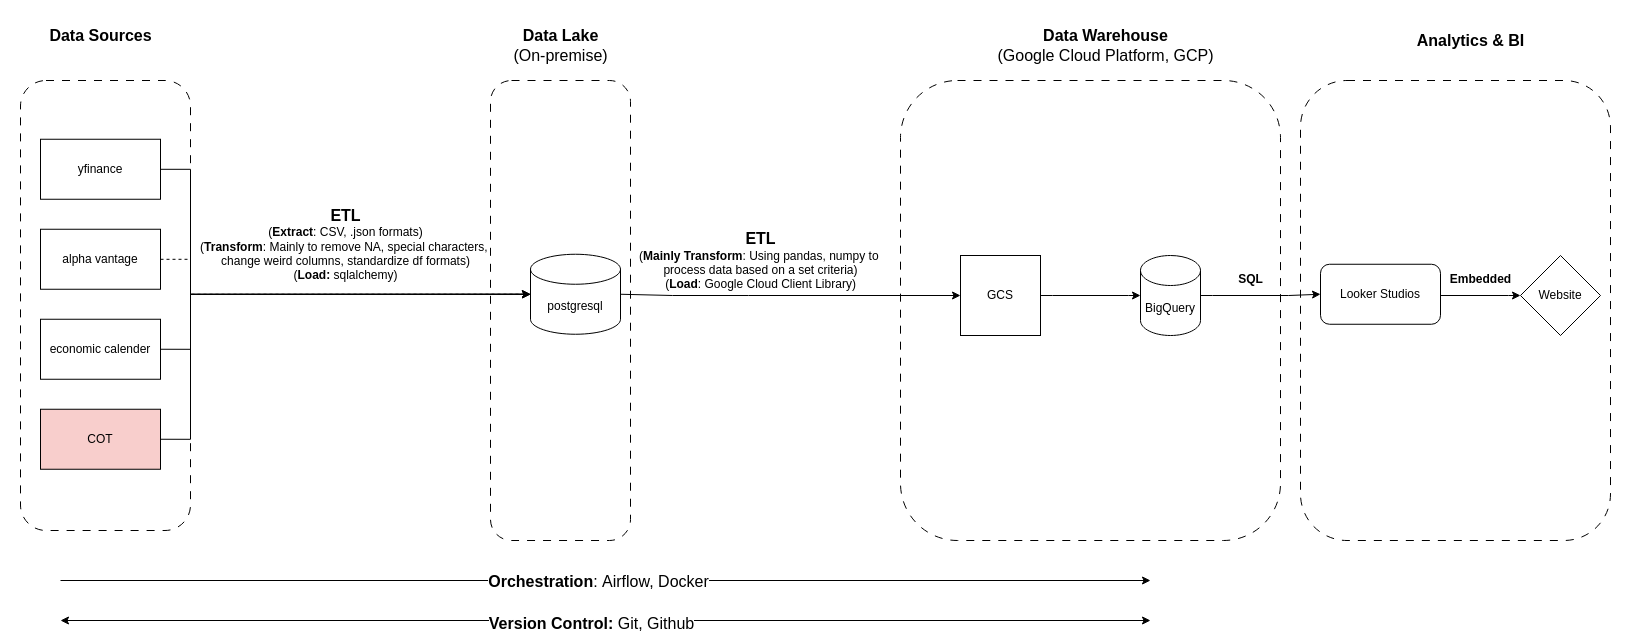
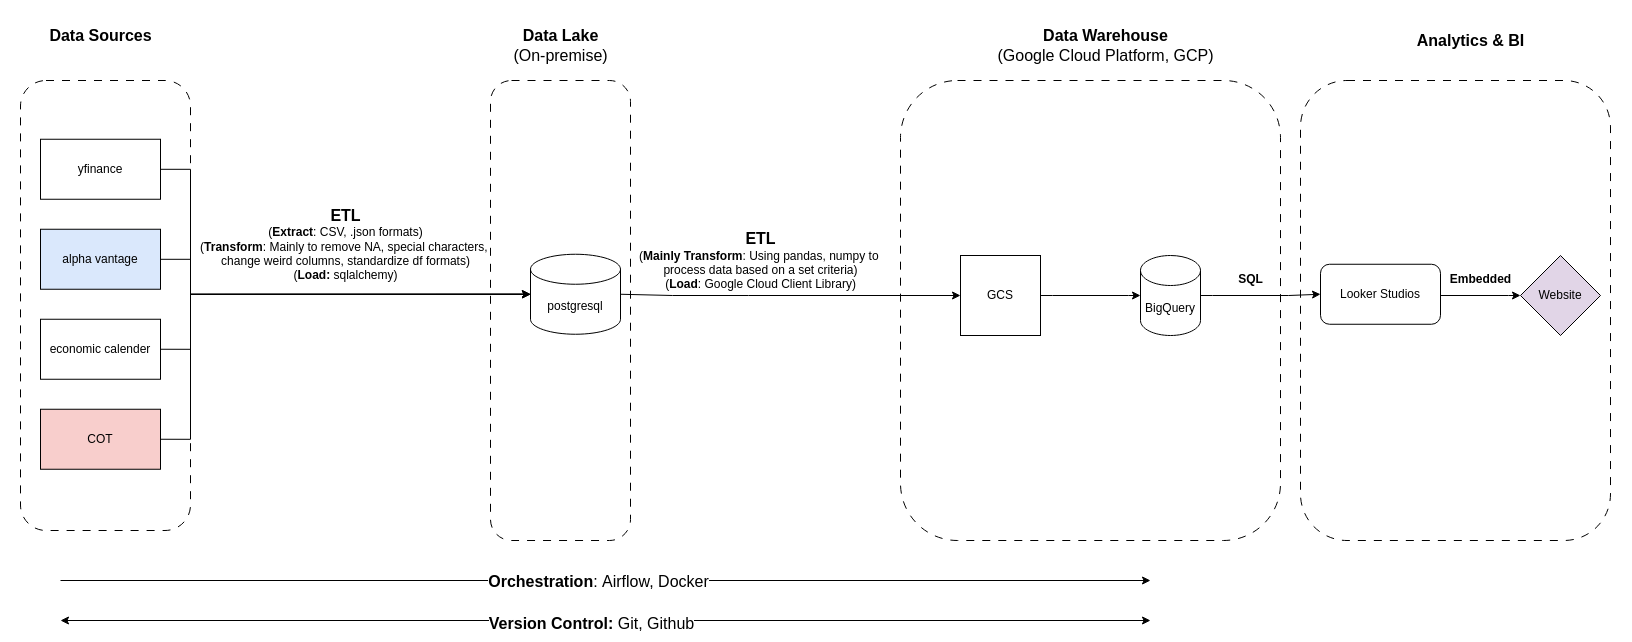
node "alpha vantage": fillcolor #ffffff -> #dae8fc
edge "alpha vantage" -> "postgresql": style dashed -> solid
node "Website": fillcolor #ffffff -> #e1d5e7
